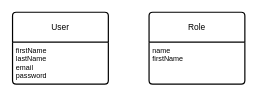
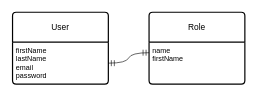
edge "firstName lastName email password" -- "name firstName": added
